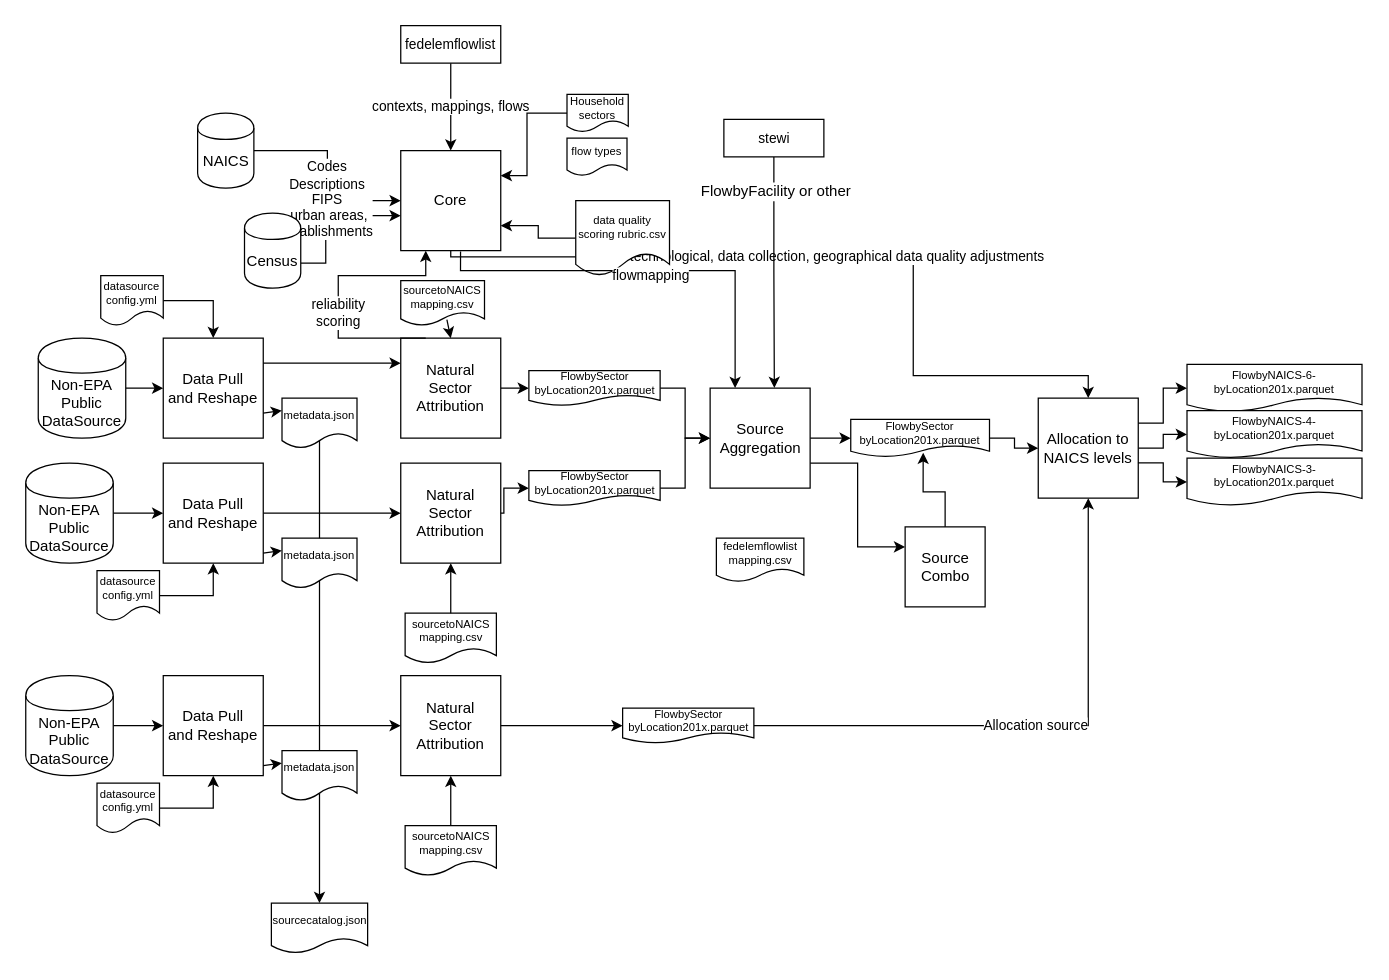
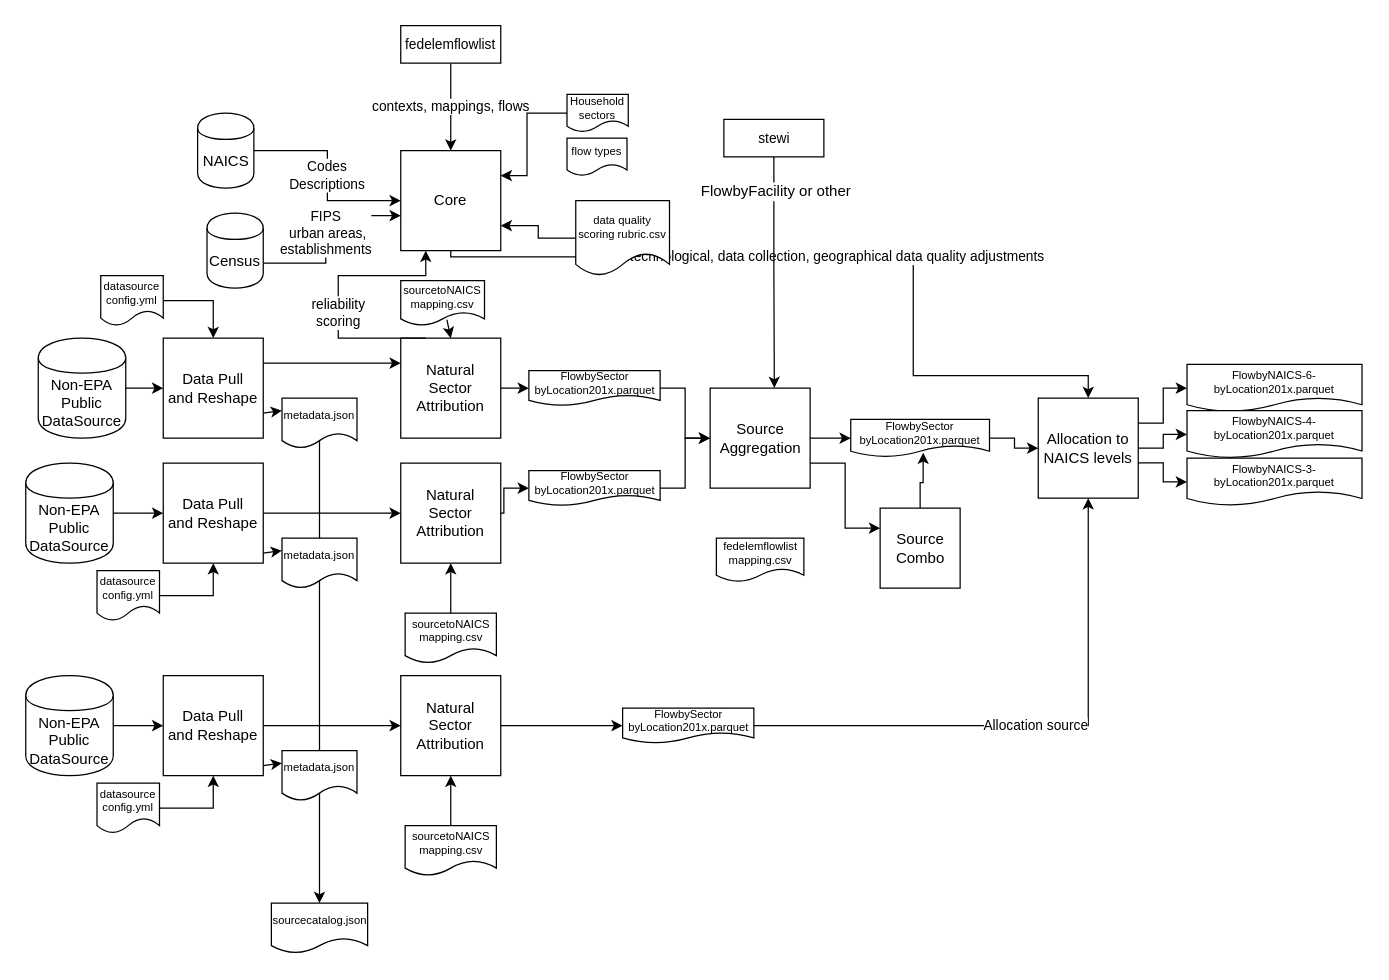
node "Census": moved (273, 251) -> (235, 251)
edge "Core" -> "Source Aggregation": removed, label "flowmapping"
node "Source Combo": moved (945, 567) -> (920, 548)
